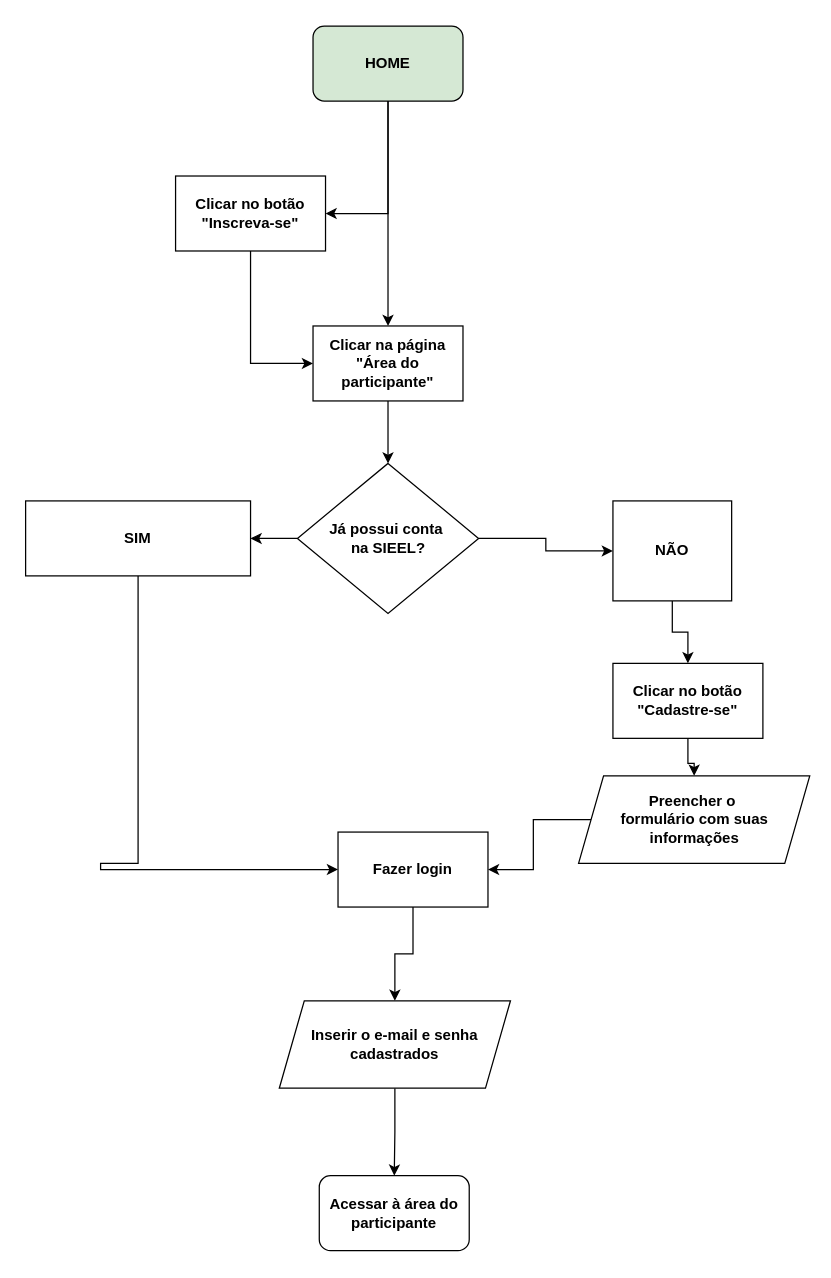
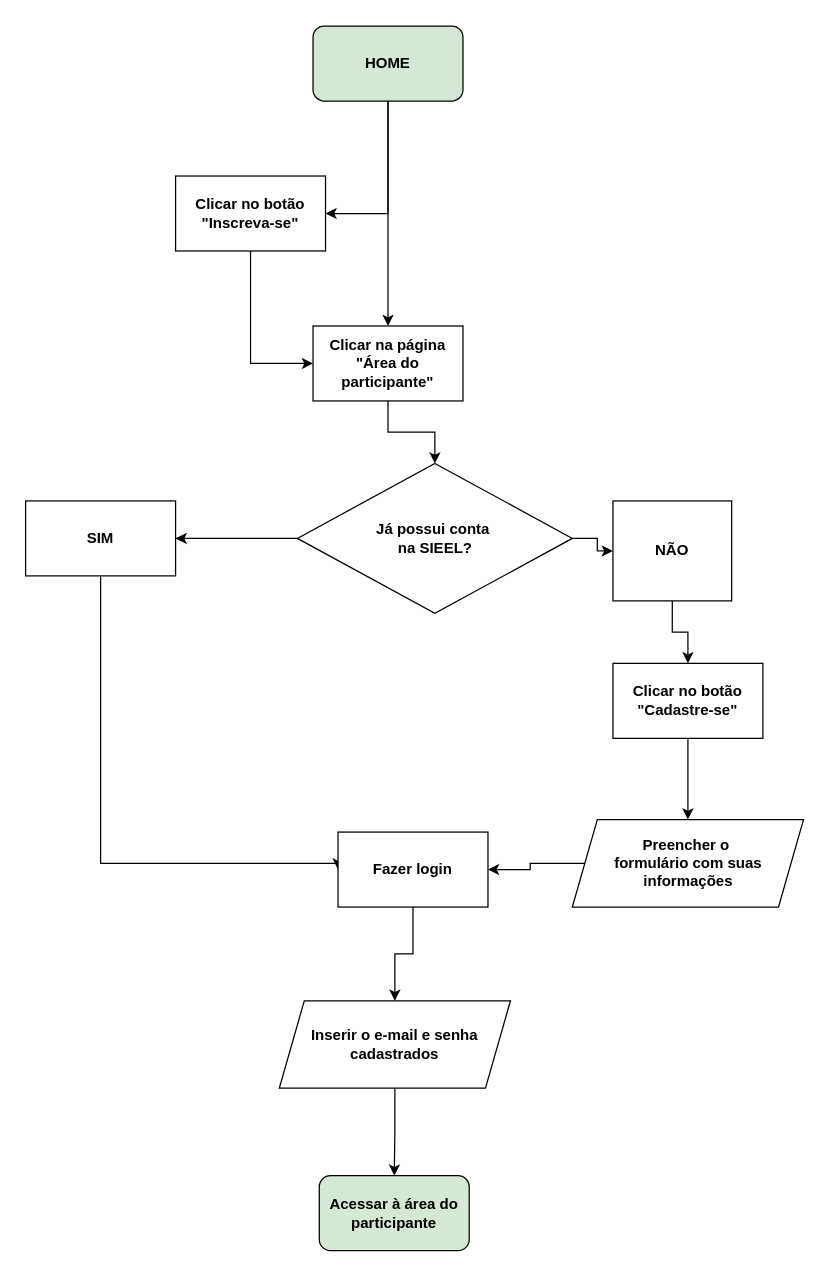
node "SIM": size 225x75 -> 150x75
node "Já possui conta na SIEEL?": size 181x150 -> 275x150
node "Preencher o formulário com suas informações": moved (694, 819) -> (688, 863)
node "Acessar à área do participante": fillcolor #ffffff -> #d5e8d4
